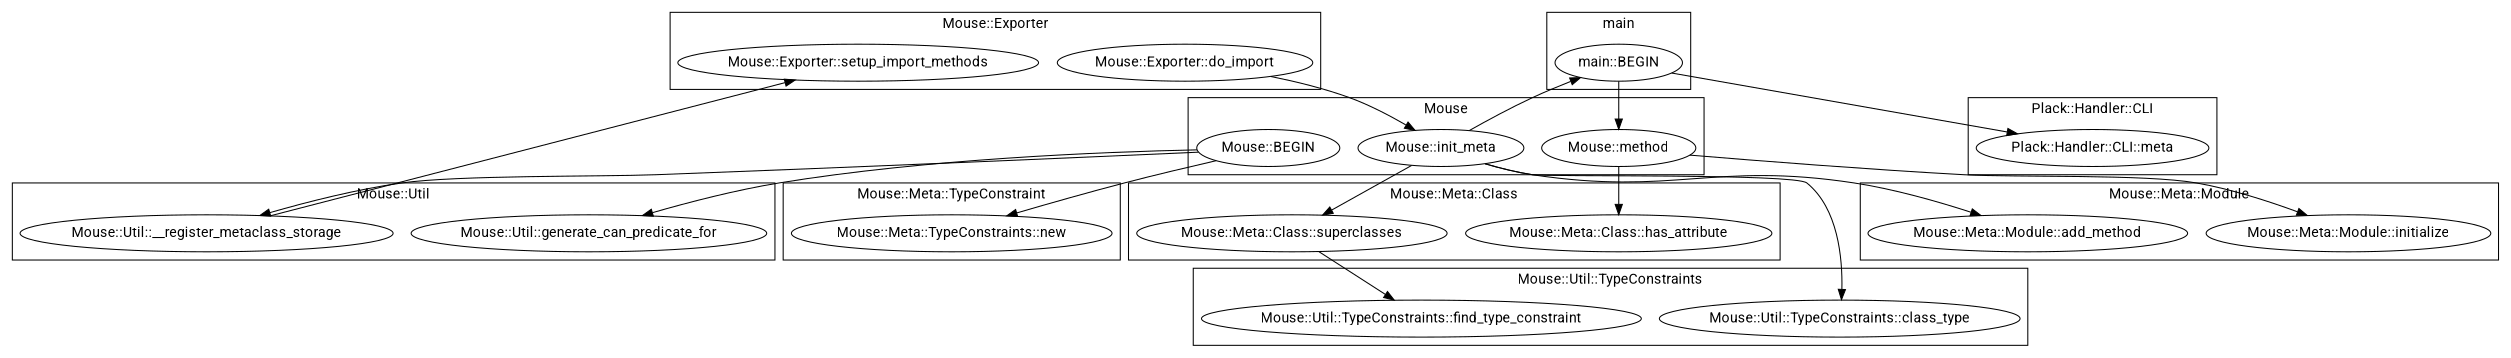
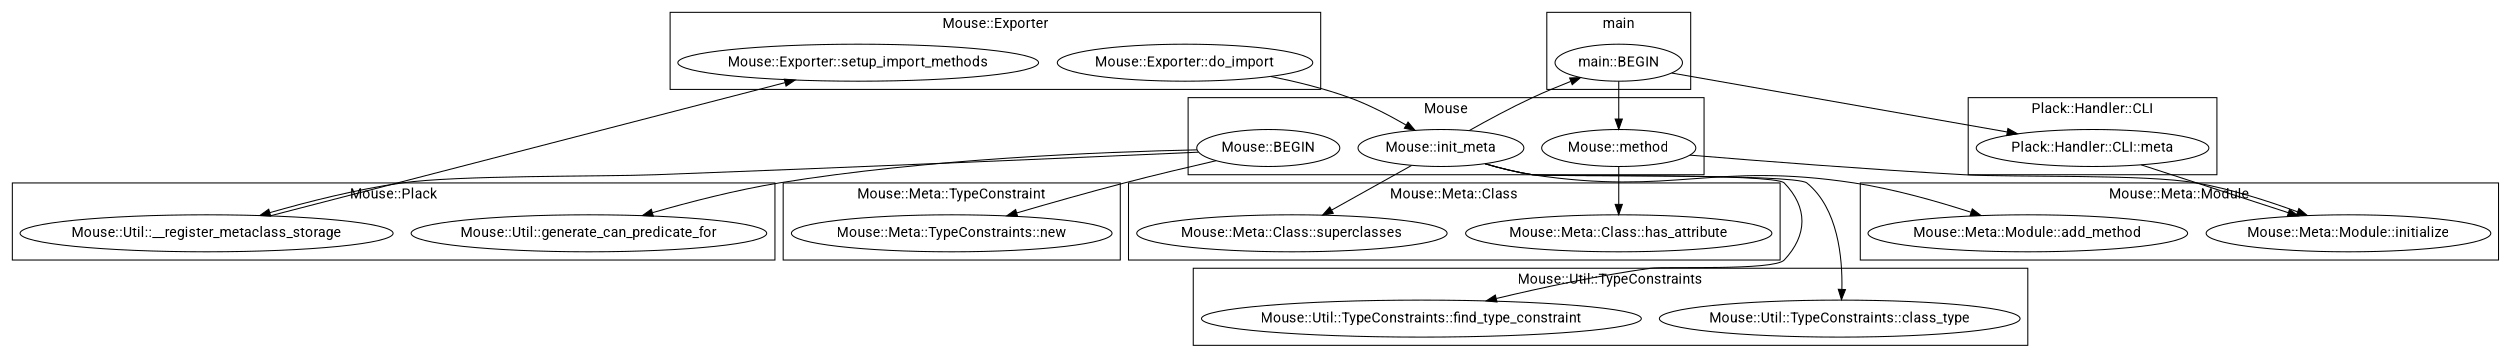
edge "Plack::Handler::CLI::meta" -> "Mouse::Meta::Module::initialize": added
cluster "Mouse::Util": label "Mouse::Util" -> "Mouse::Plack"
edge "Mouse::Meta::Class::superclasses" -> "Mouse::Util::TypeConstraints::find_type_constraint": now "Mouse::init_meta" -> "Mouse::Util::TypeConstraints::find_type_constraint"
